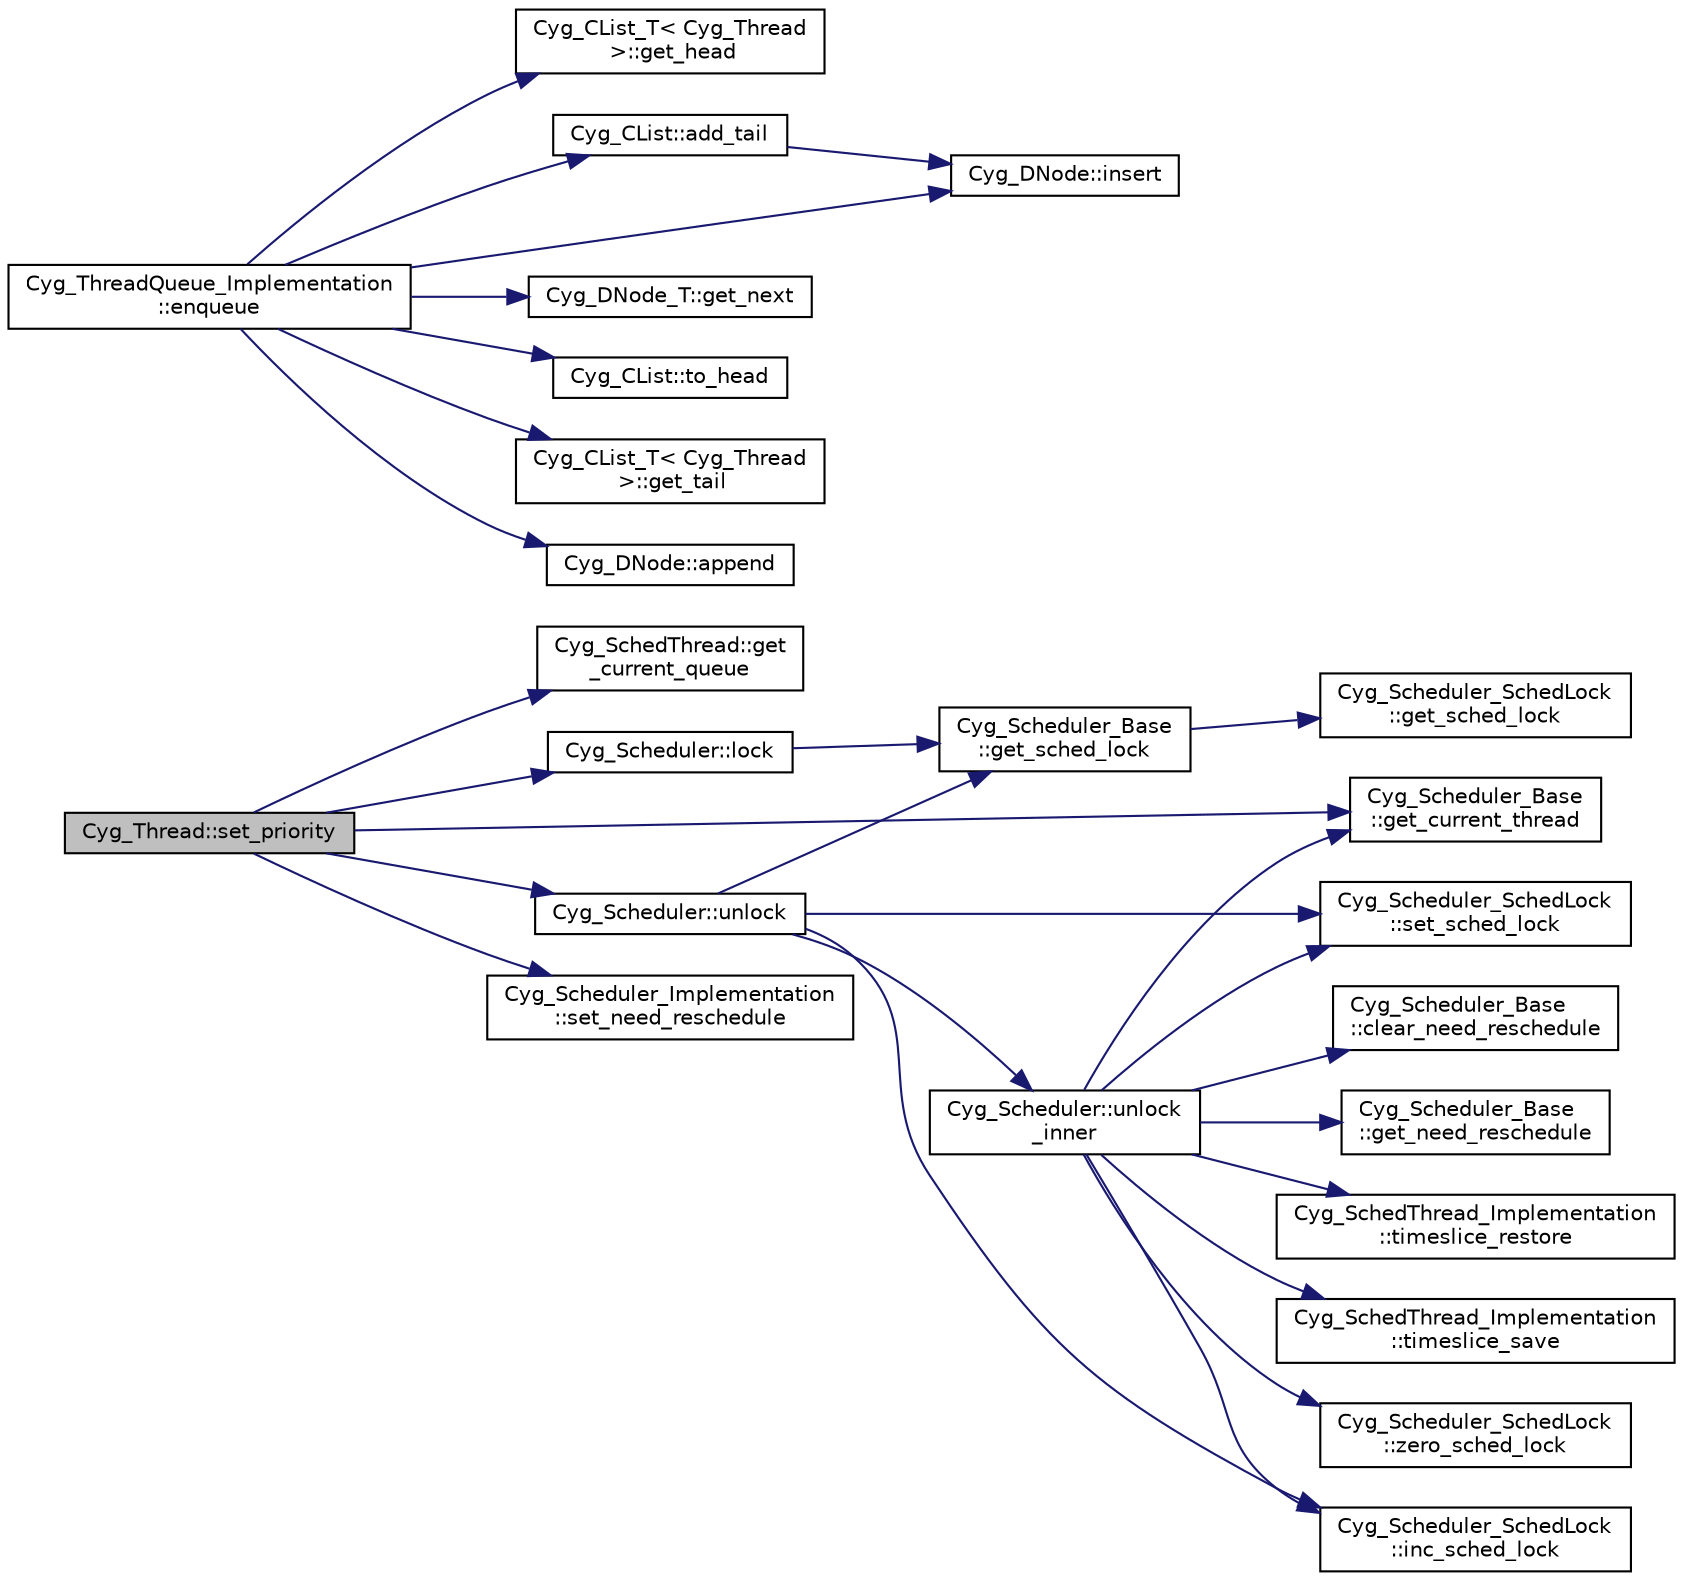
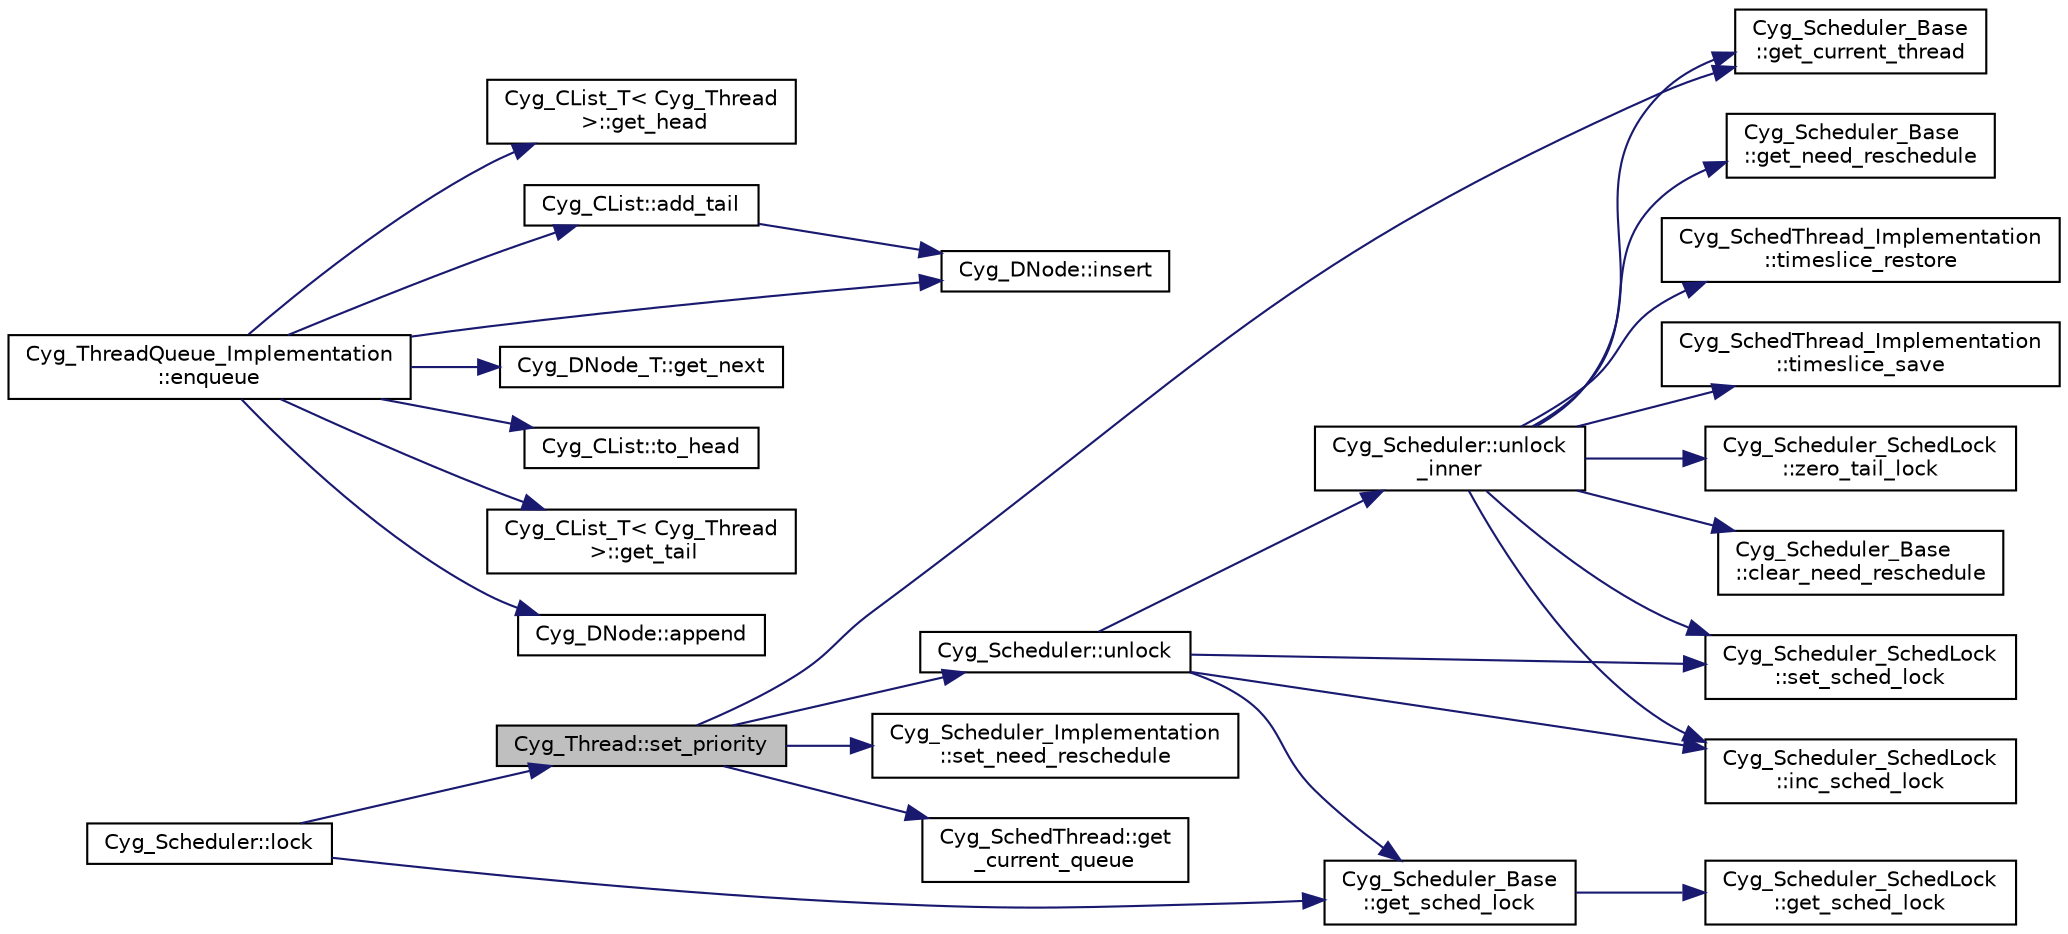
edge "Cyg_Thread::set_priority" -> "Cyg_Scheduler::lock": reversed
node "Cyg_Scheduler_SchedLock ::zero_sched_lock": label "Cyg_Scheduler_SchedLock ::zero_sched_lock" -> "Cyg_Scheduler_SchedLock ::zero_tail_lock"
